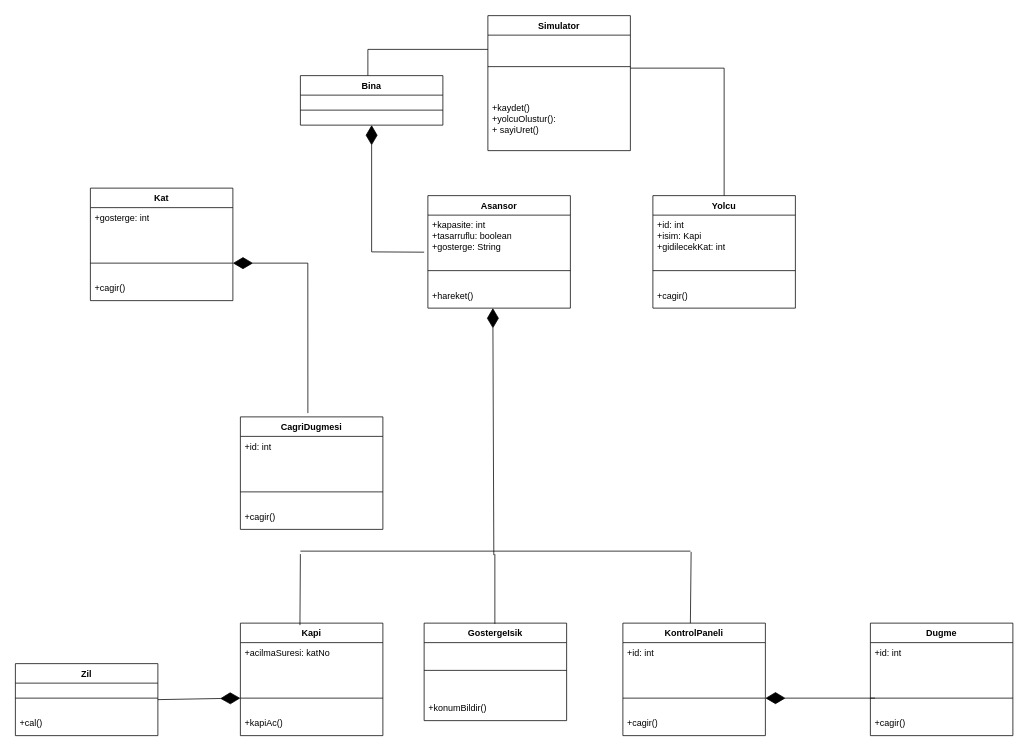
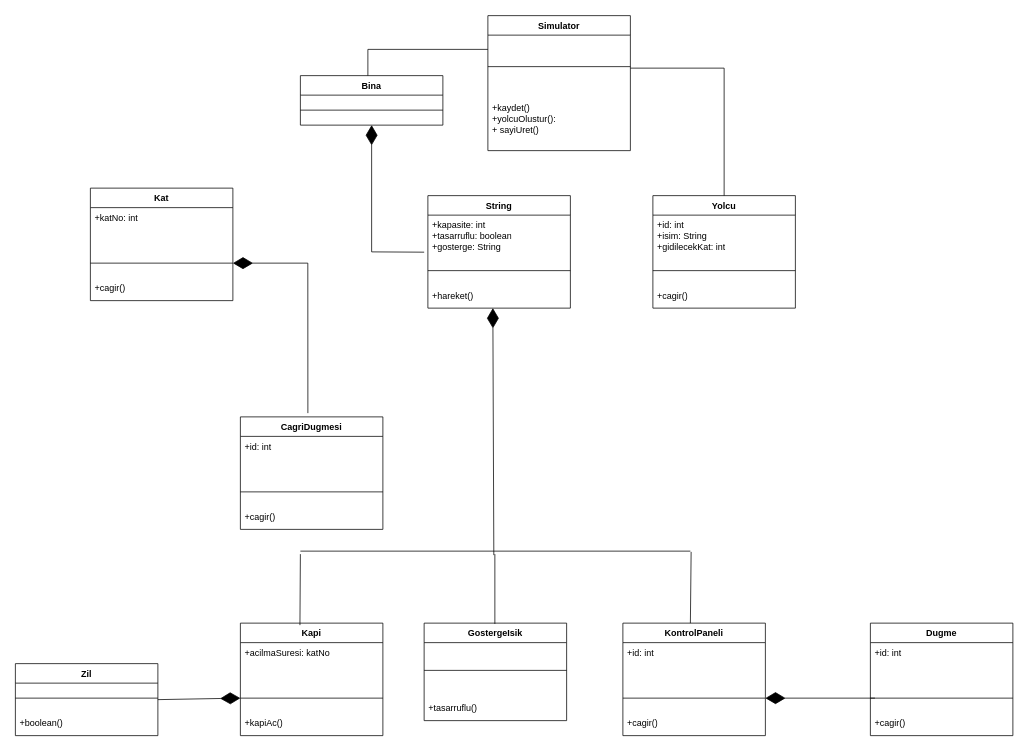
node "Asansor": label "Asansor" -> "String"
node "+gosterge: int": label "+gosterge: int" -> "+katNo: int"
node "+id: int +isim: Kapi +gidilecekKat: int": label "+id: int +isim: Kapi +gidilecekKat: int" -> "+id: int +isim: String +gidilecekKat: int"
node "+konumBildir()": label "+konumBildir()" -> "+tasarruflu()"
node "+cal()": label "+cal()" -> "+boolean()"
